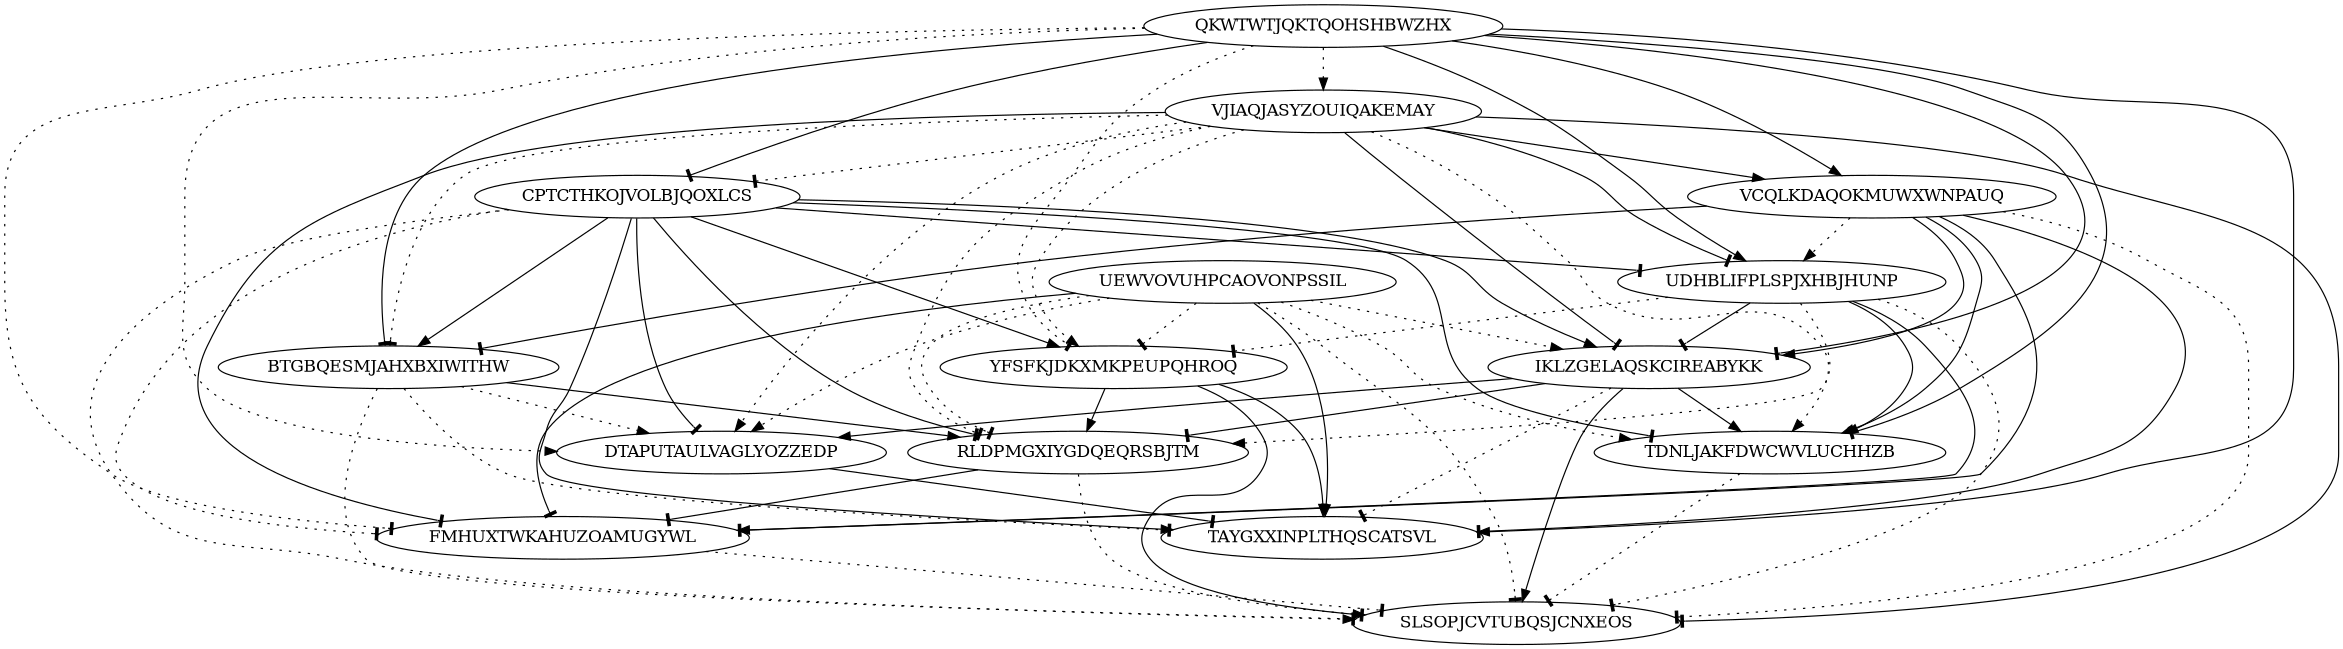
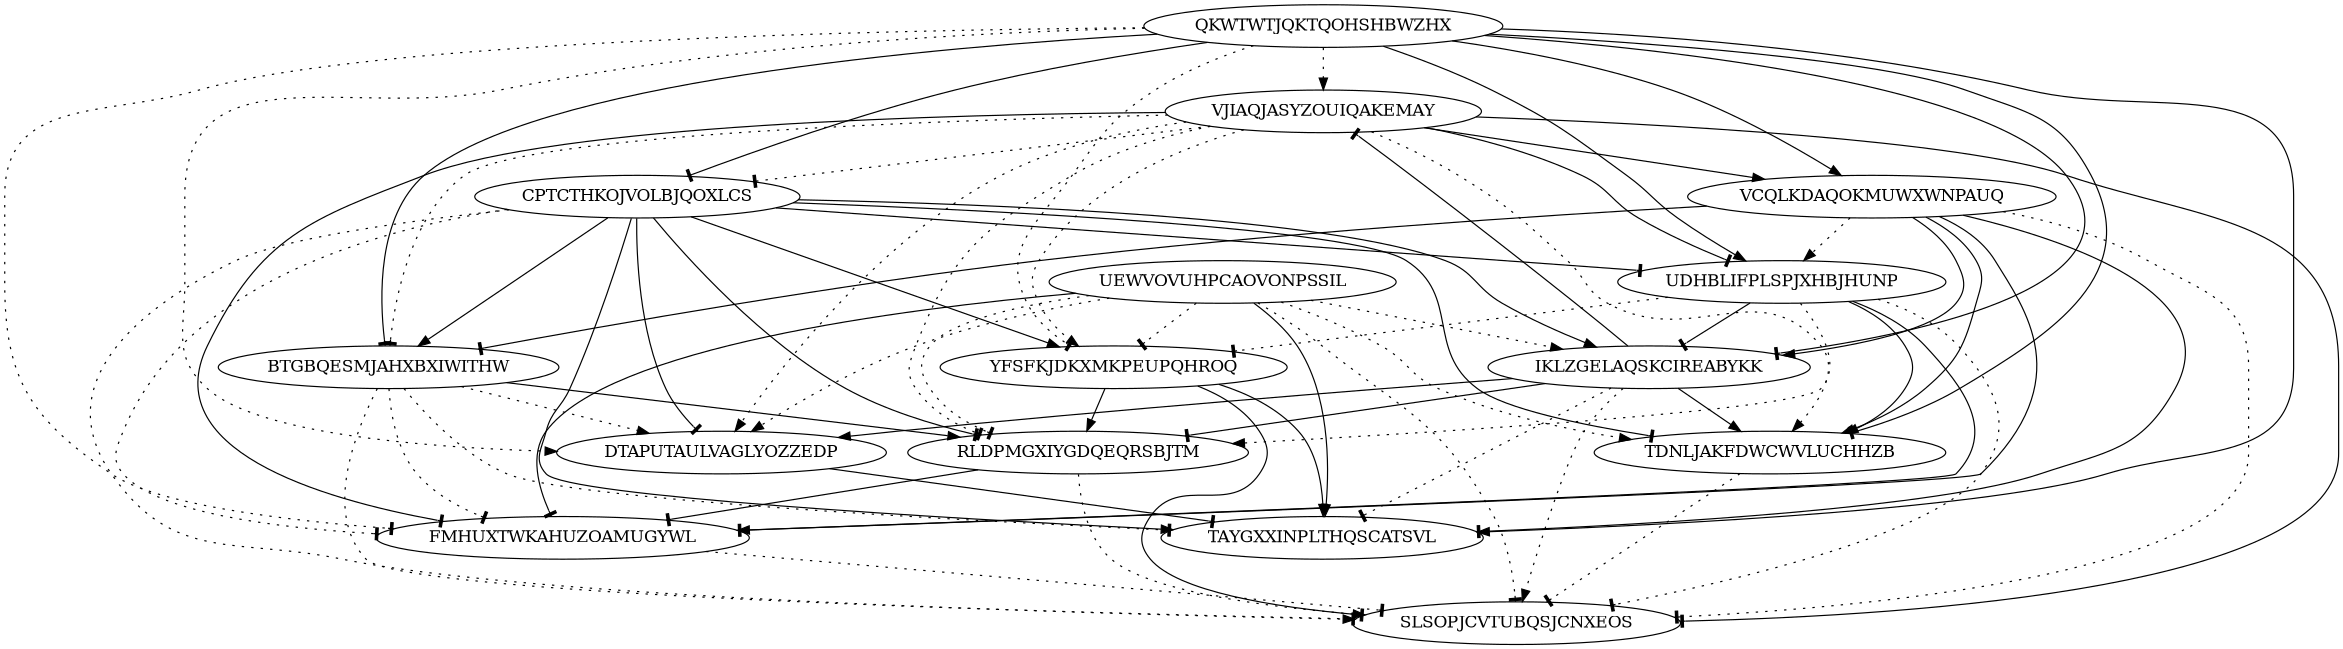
edge "VJIAQJASYZOUIQAKEMAY" -> "IKLZGELAQSKCIREABYKK": reversed
edge "BTGBQESMJAHXBXIWITHW" -> "FMHUXTWKAHUZOAMUGYWL": added
edge "IKLZGELAQSKCIREABYKK" -> "SLSOPJCVTUBQSJCNXEOS": style solid -> dotted
